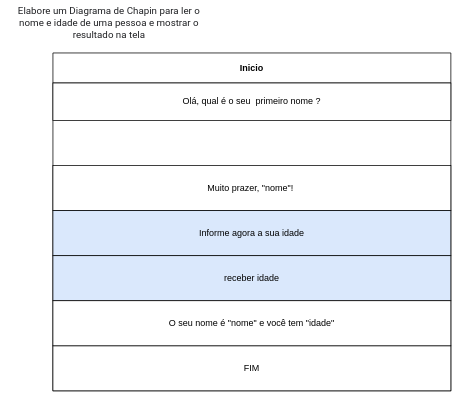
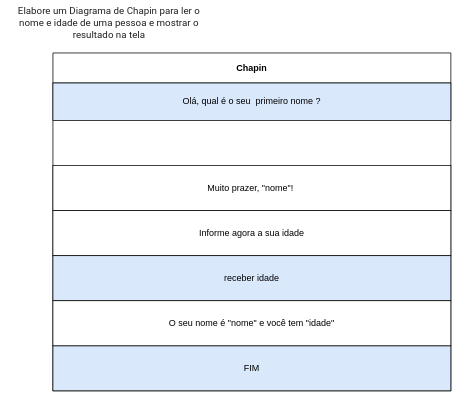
node "Inicio": label "Inicio" -> "Chapin"
node "Olá, qual é o seu primeiro nome ?": fillcolor #ffffff -> #dae8fc
node "Informe agora a sua idade": fillcolor #dae8fc -> #ffffff
node "FIM": fillcolor #ffffff -> #dae8fc
